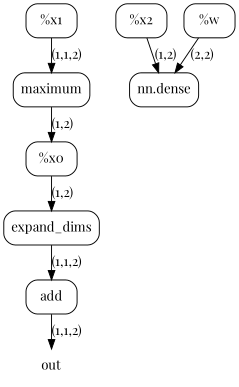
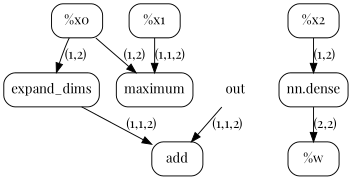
edge "%w" -> "nn.dense": reversed
edge "maximum" -> "%x0": reversed
edge "add" -> "out": reversed
